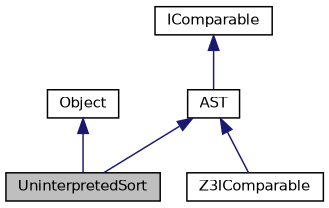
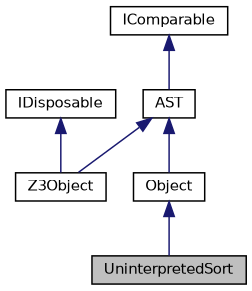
node "IDisposable": added
edge "UninterpretedSort" -> "AST": now "Object" -> "AST"
node "Z3IComparable": label "Z3IComparable" -> "Z3Object"
